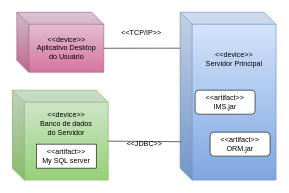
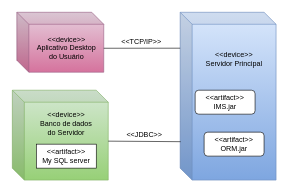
node "<<TCP/IP>>": moved (141, 33) -> (141, 42)
node "<<JDBC>>": moved (144, 144) -> (144, 135)
node "<<artifact>> ORM.jar": moved (240, 144) -> (234, 144)
